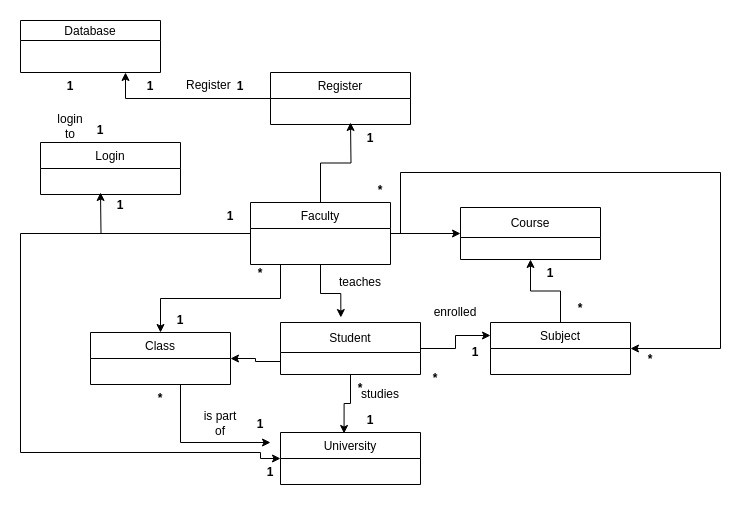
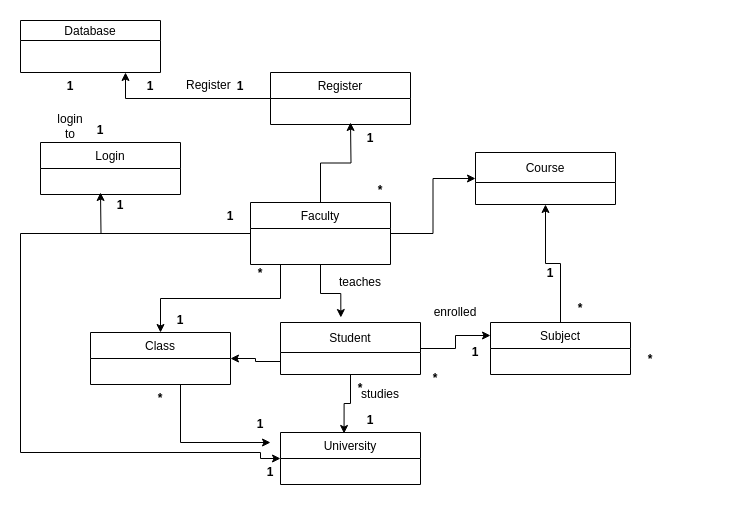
edge "Faculty" -> "Subject": removed
node "Course": moved (531, 234) -> (546, 179)
node "is part of": removed
